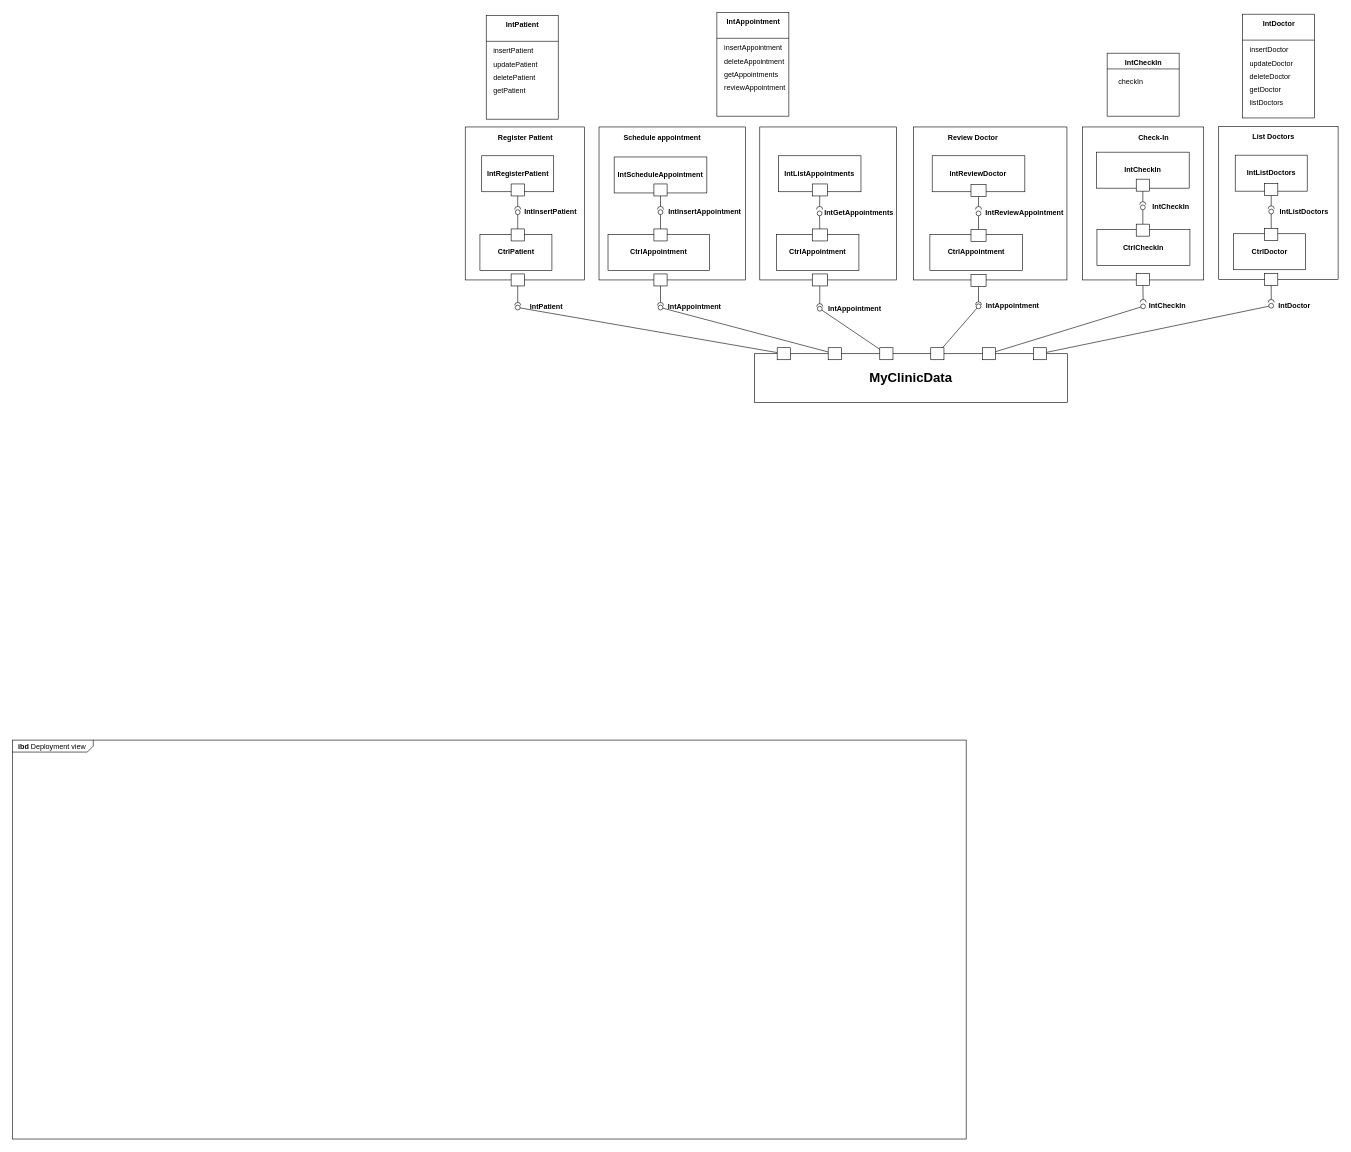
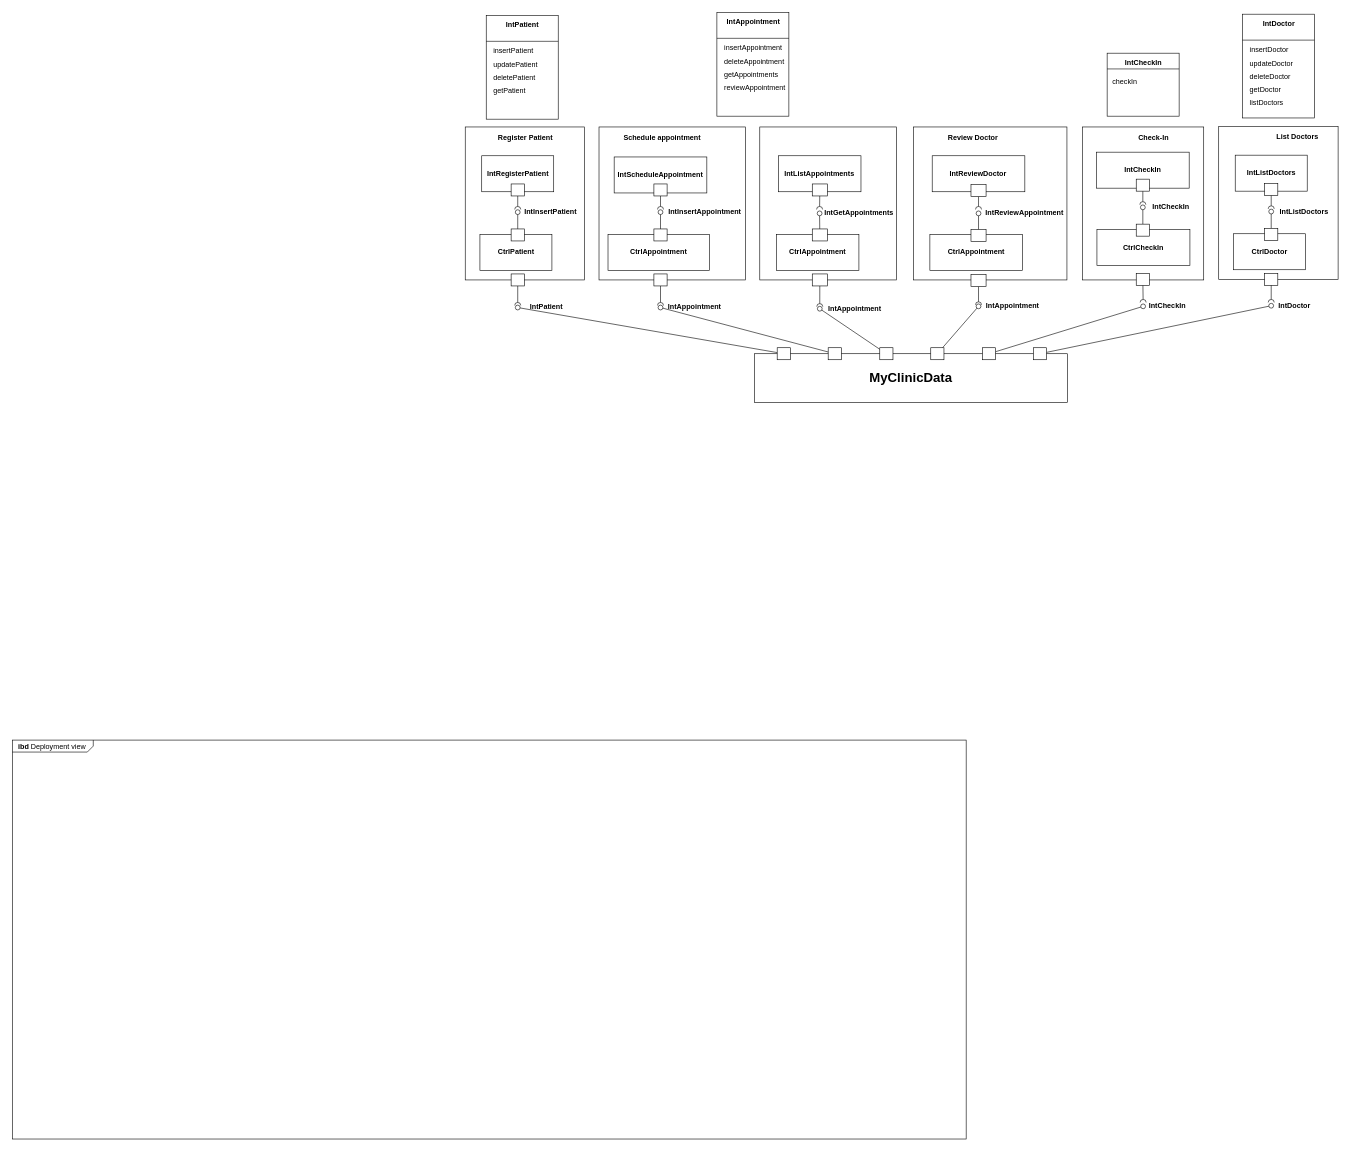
node "checkIn": moved (1135, 82) -> (1129, 82)
node "List Doctors": moved (1273, 137) -> (1297, 137)
